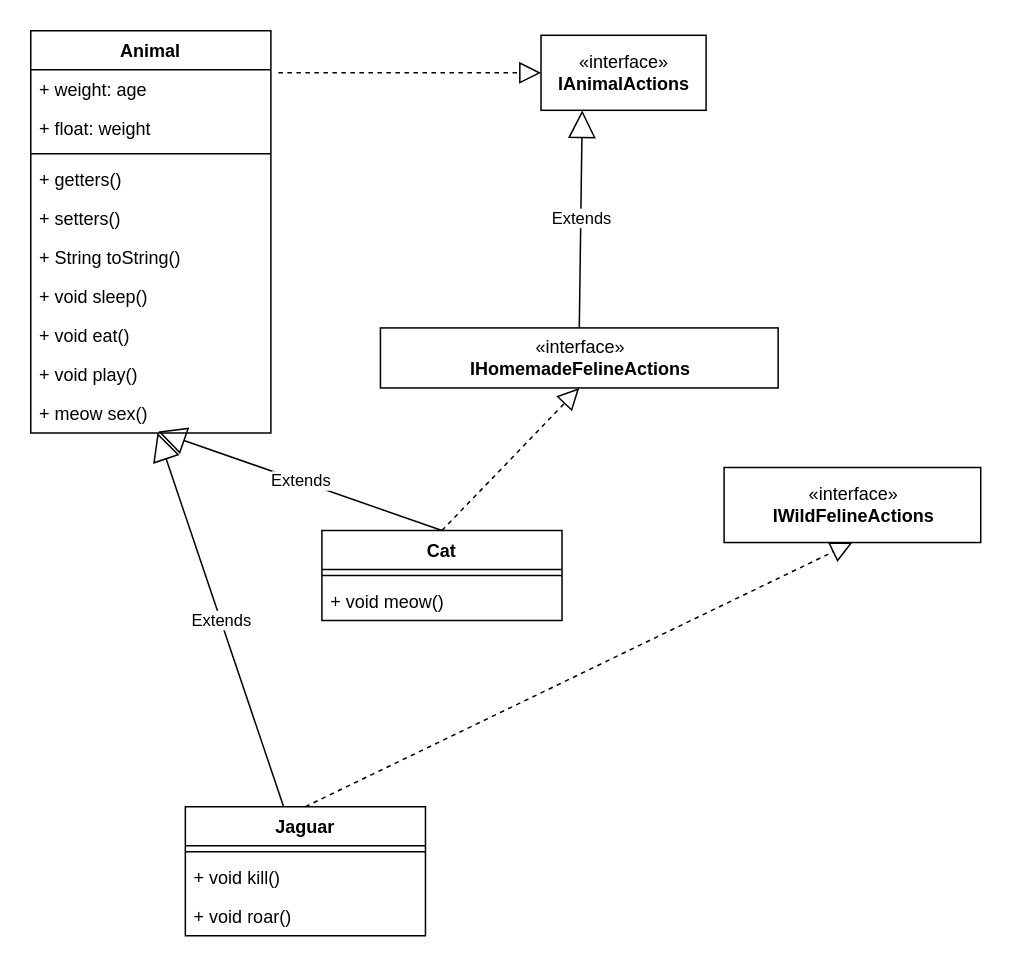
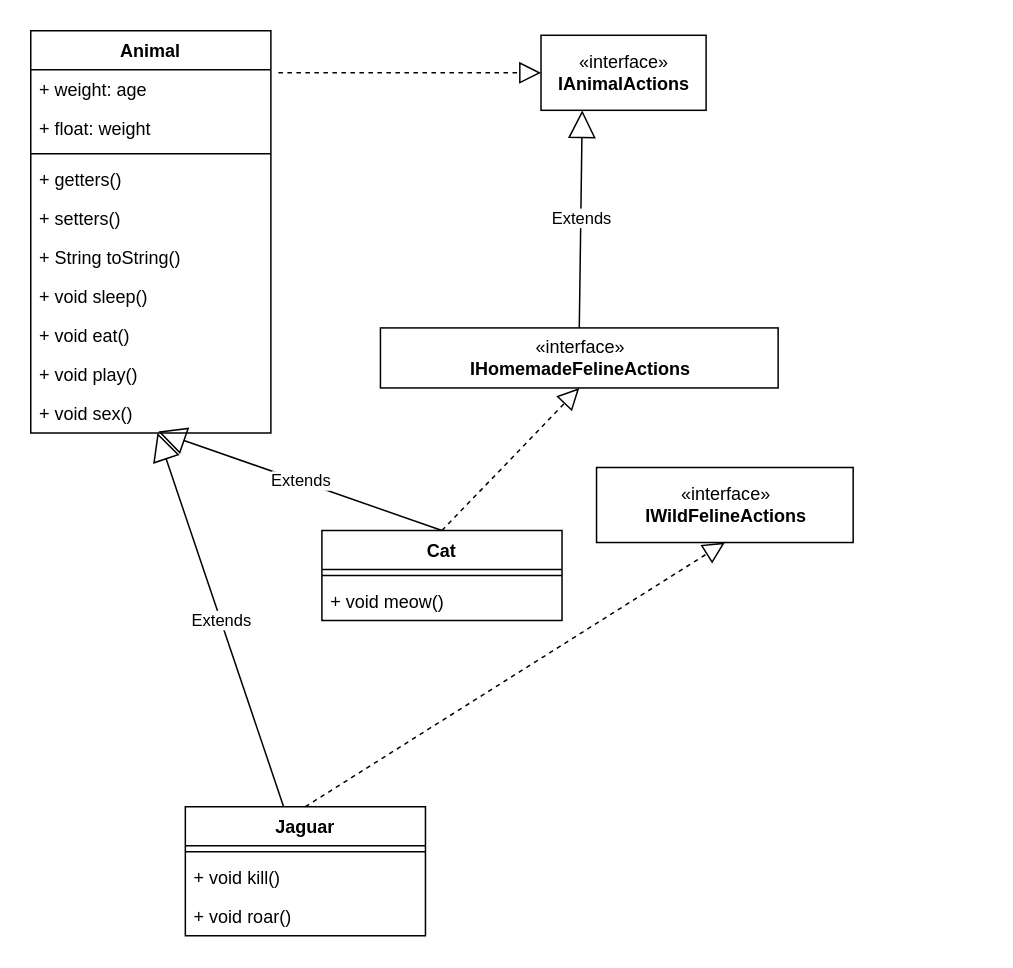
node "+ meow sex()": label "+ meow sex()" -> "+ void sex()"
node "«interface» IWildFelineActions": moved (852, 505) -> (725, 505)
